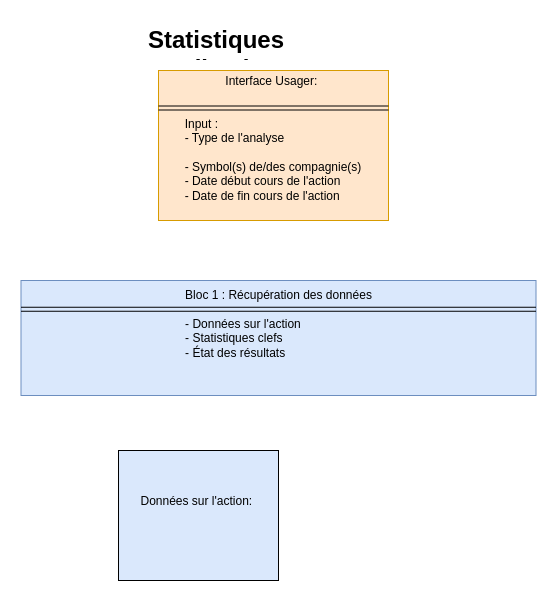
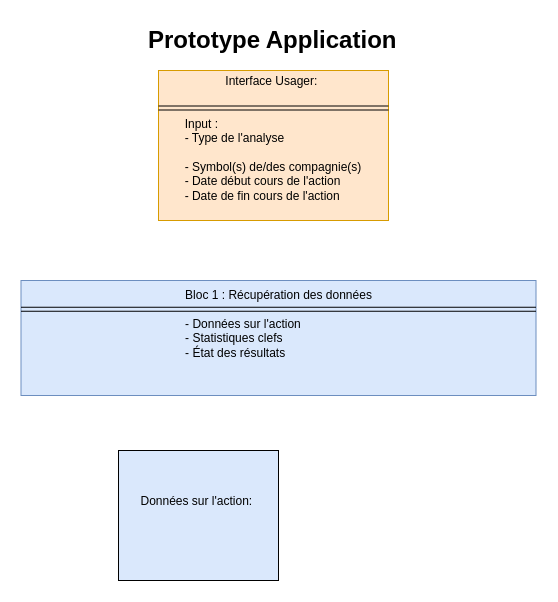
node "Statistiques Application": label "Statistiques Application" -> "Prototype Application"
